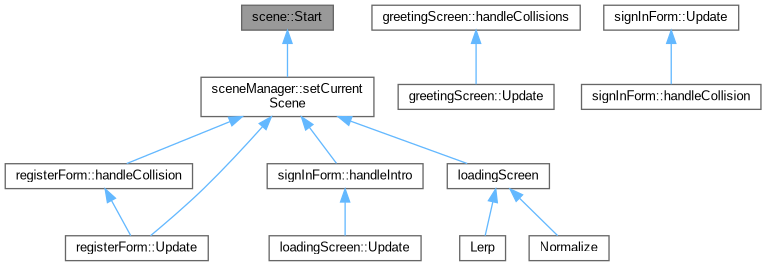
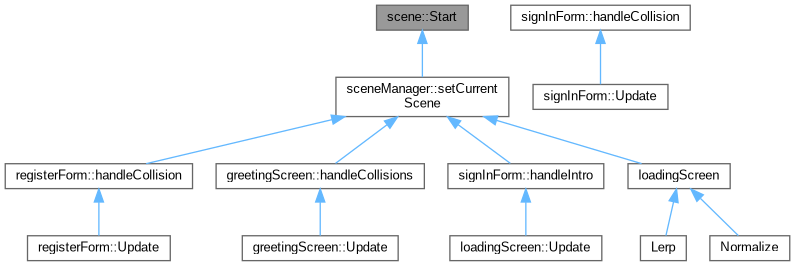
edge "signInForm::handleCollision" -> "signInForm::Update": reversed
edge "registerForm::Update" -> "sceneManager::setCurrent Scene": now "greetingScreen::handleCollisions" -> "sceneManager::setCurrent Scene"
